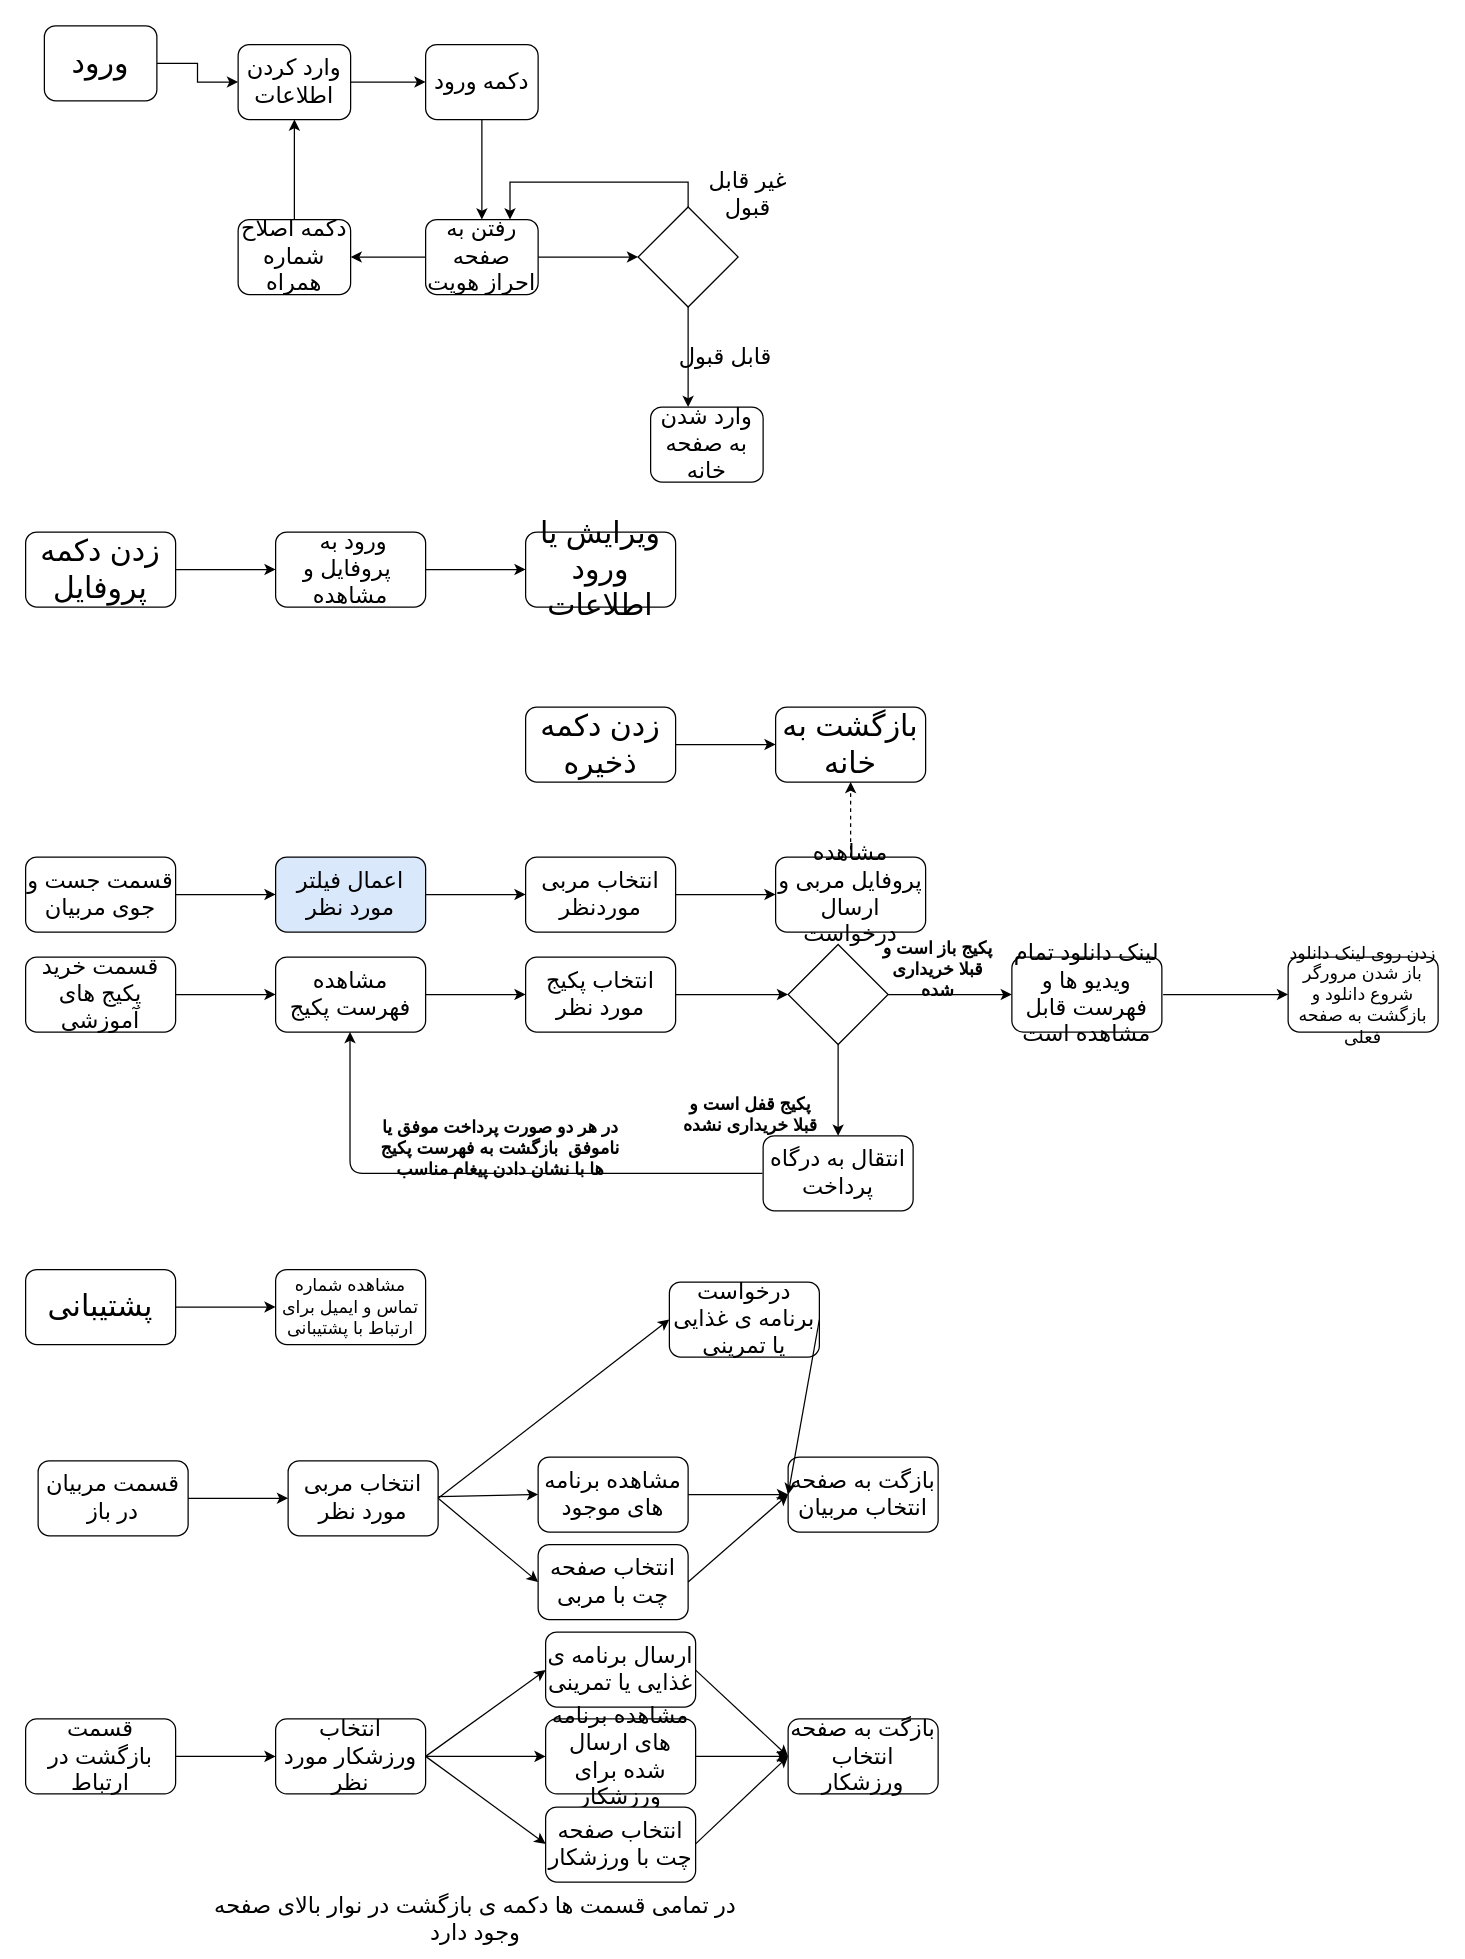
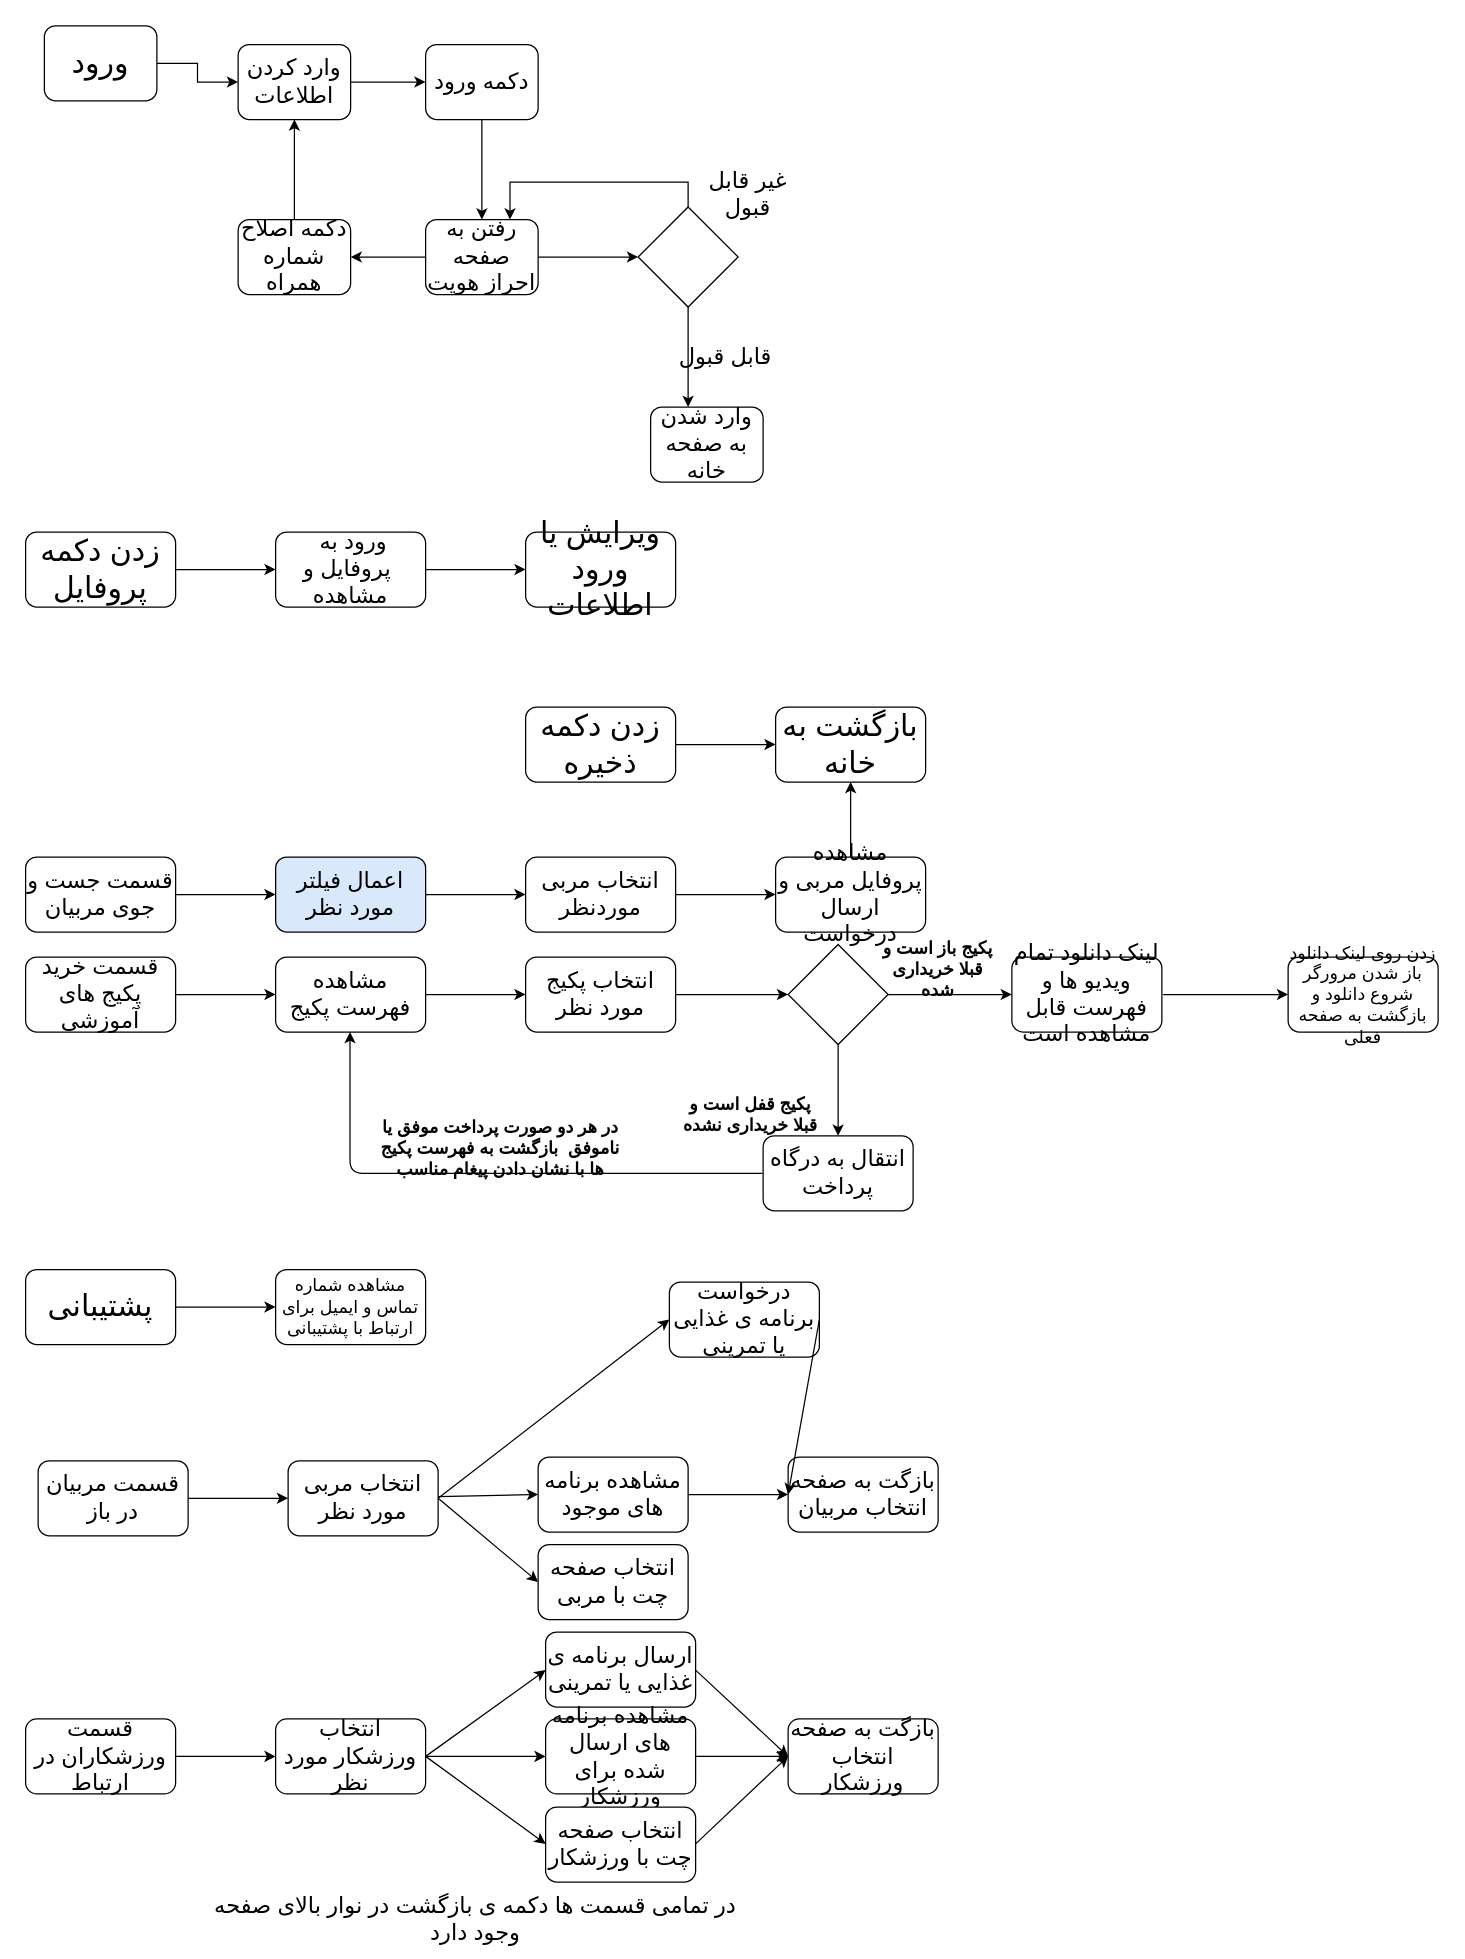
edge "مشاهده پروفایل مربی و ارسال درخواست" -> "بازگشت به خانه": style dashed -> solid
edge "انتخاب صفحه چت با مربی" -> "بازگت به صفحه انتخاب مربیان": removed
node "قسمت بازگشت در ارتباط": label "قسمت بازگشت در ارتباط" -> "قسمت ورزشکاران در ارتباط"
